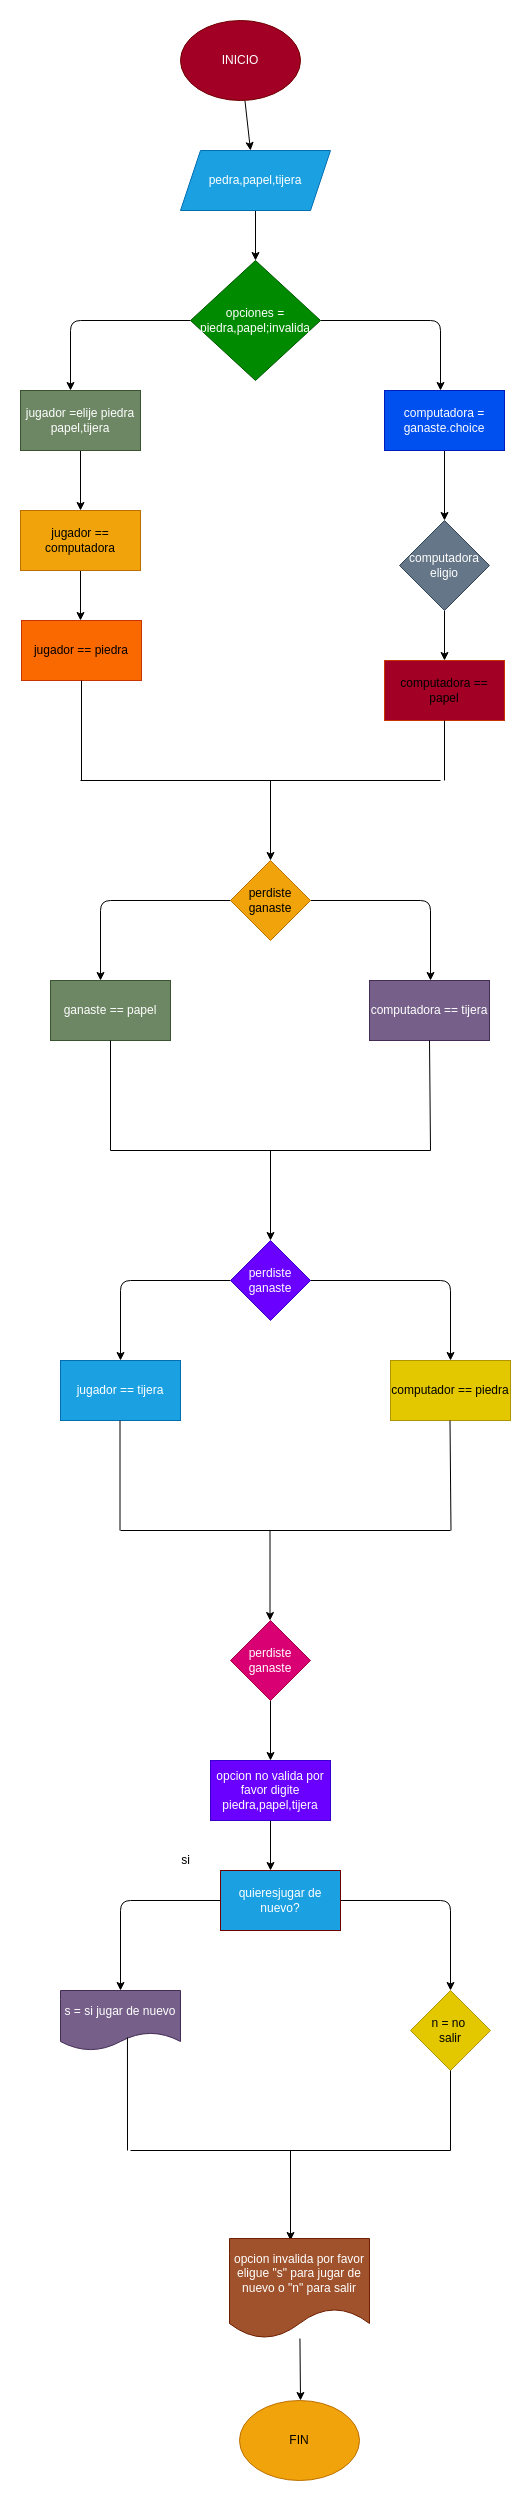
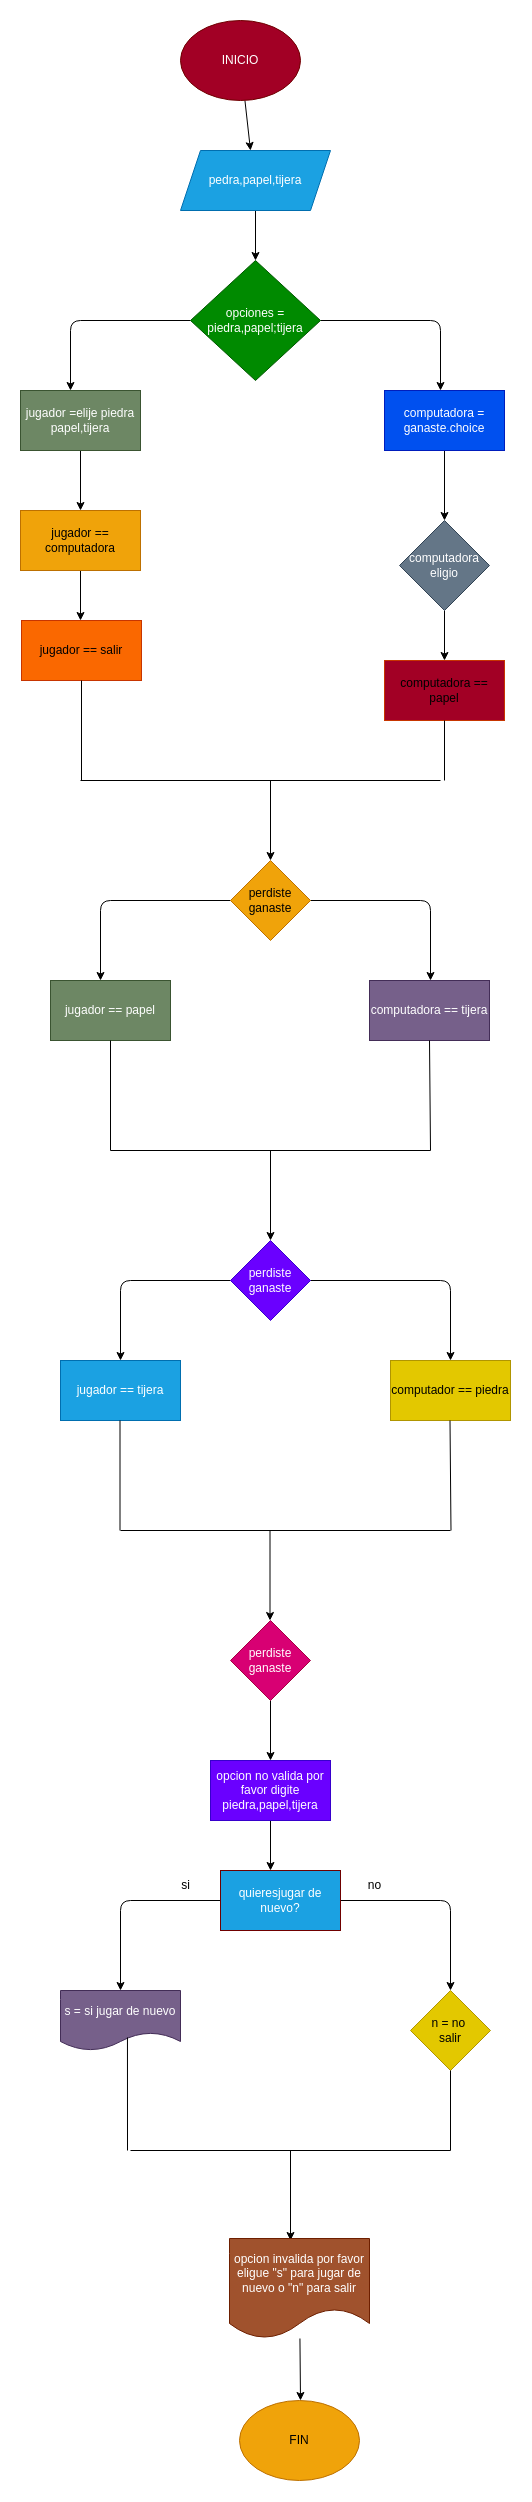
node "opciones = piedra,papel;invalida": label "opciones = piedra,papel;invalida" -> "opciones = piedra,papel;tijera"
node "jugador == piedra": label "jugador == piedra" -> "jugador == salir"
node "ganaste == papel": label "ganaste == papel" -> "jugador == papel"
node "si": moved (186, 1861) -> (186, 1886)
node "no": added
